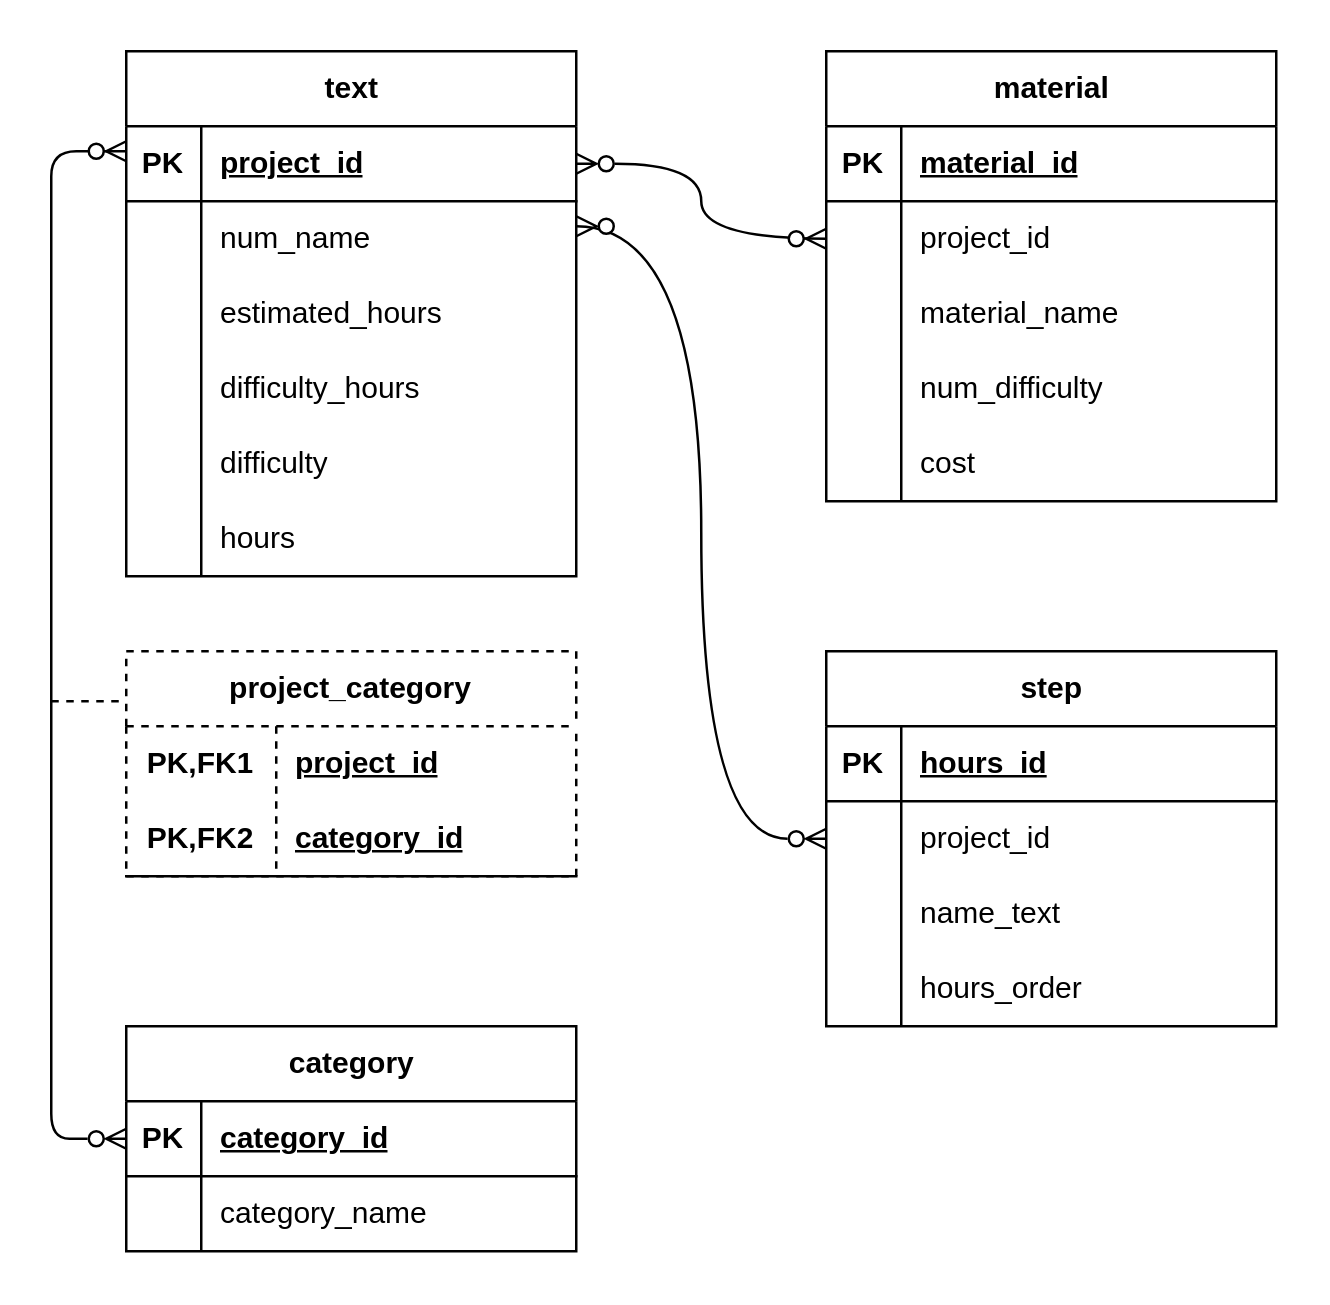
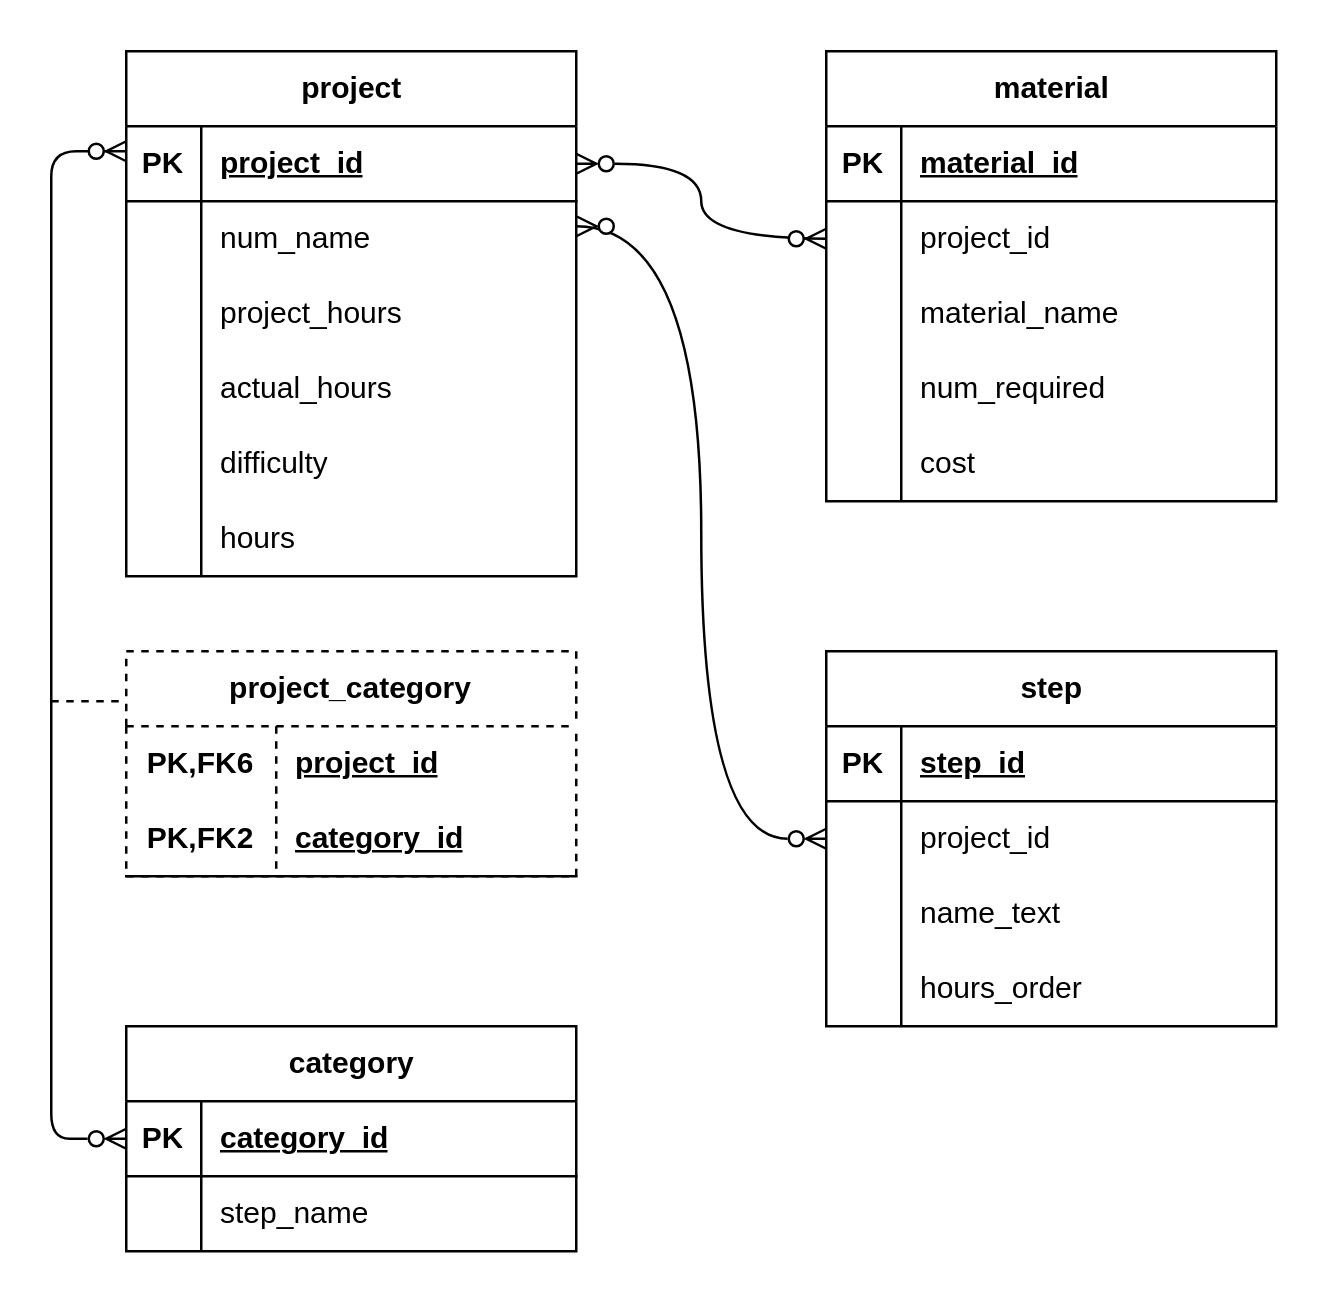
node "text": label "text" -> "project"
node "estimated_hours": label "estimated_hours" -> "project_hours"
node "difficulty_hours": label "difficulty_hours" -> "actual_hours"
node "num_difficulty": label "num_difficulty" -> "num_required"
node "PK,FK1": label "PK,FK1" -> "PK,FK6"
node "hours_id": label "hours_id" -> "step_id"
node "category_name": label "category_name" -> "step_name"
